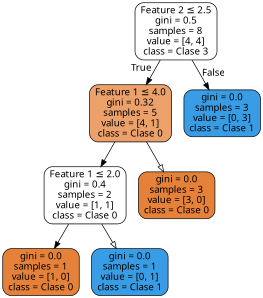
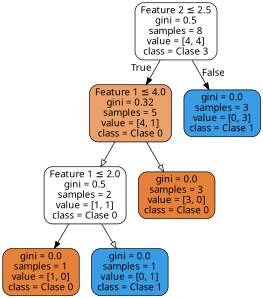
edge "Feature 1 ≤ 4.0" -> "Feature 1 ≤ 2.0": arrowhead normal -> onormal
node "Feature 1 ≤ 2.0": text "gini = 0.4" -> "gini = 0.5"
